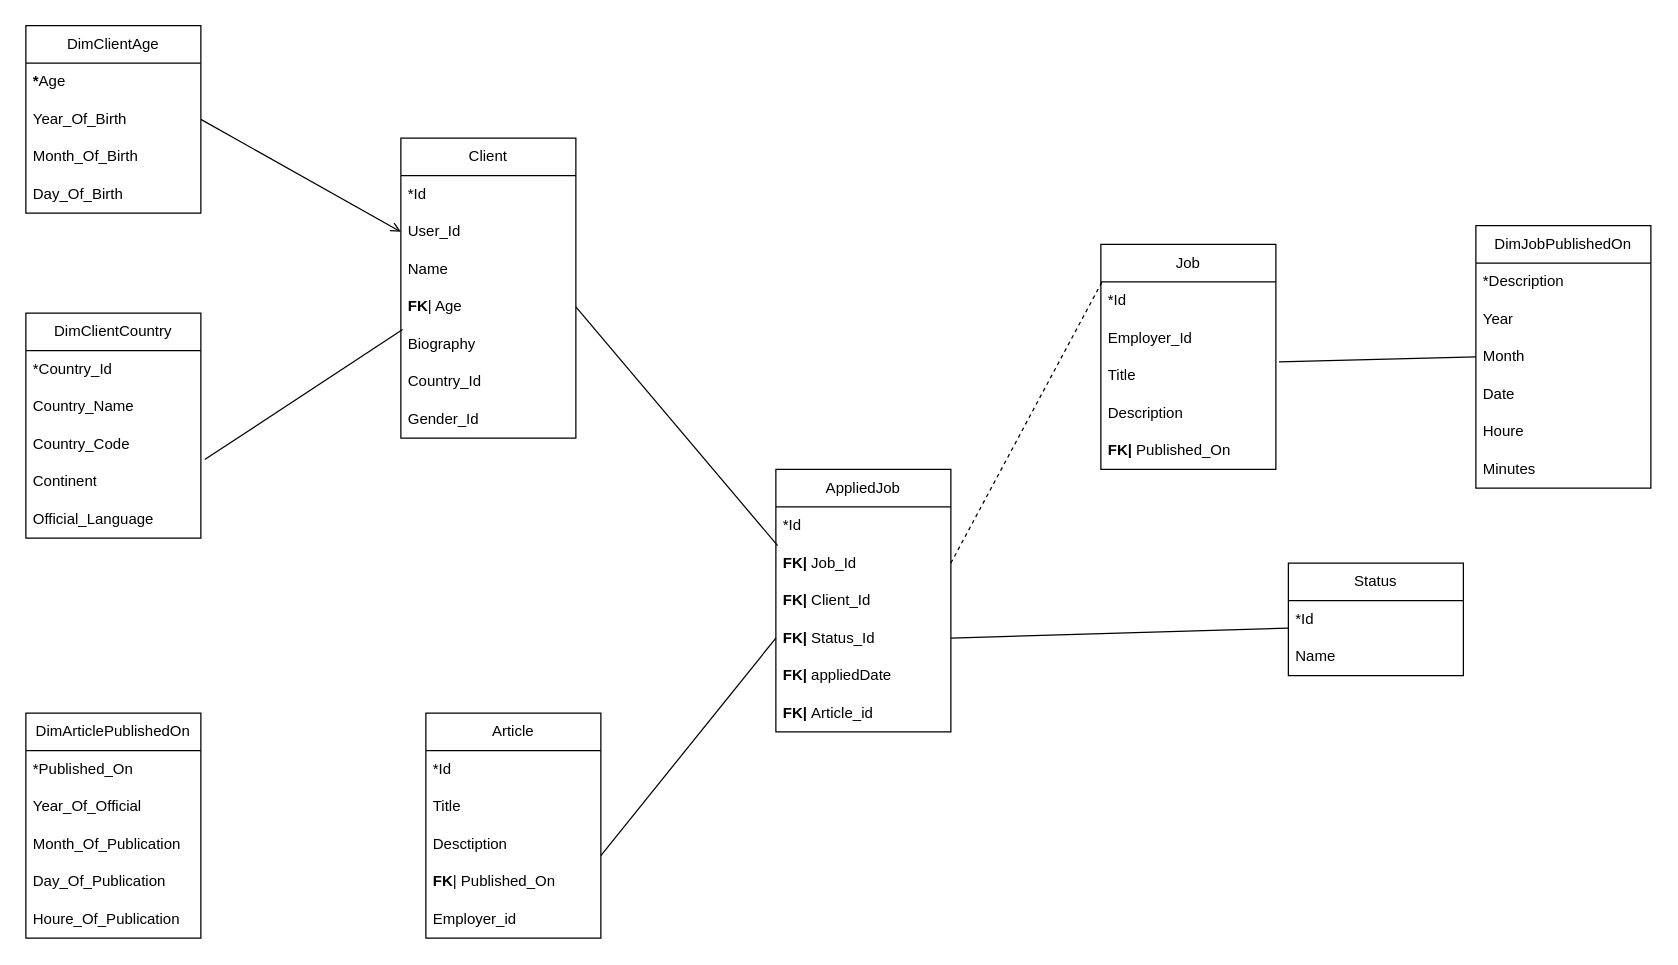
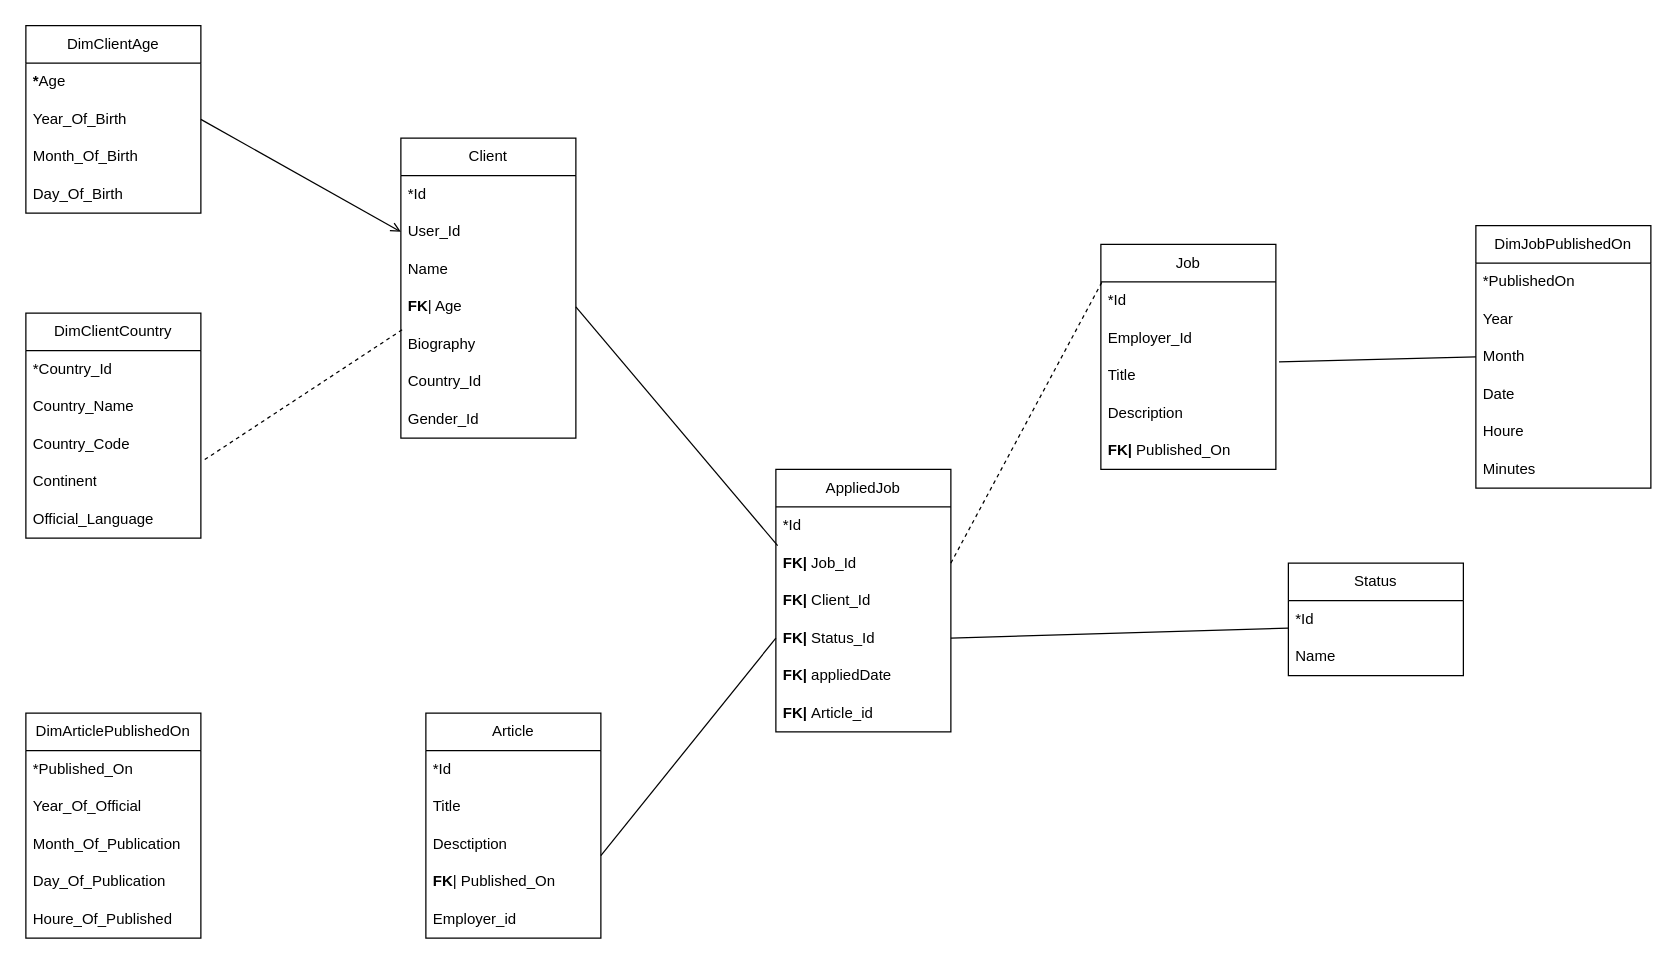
node "*Description": label "*Description" -> "*PublishedOn"
edge "Biography" -- "Country_Code": style solid -> dashed
node "Houre_Of_Publication": label "Houre_Of_Publication" -> "Houre_Of_Published"
